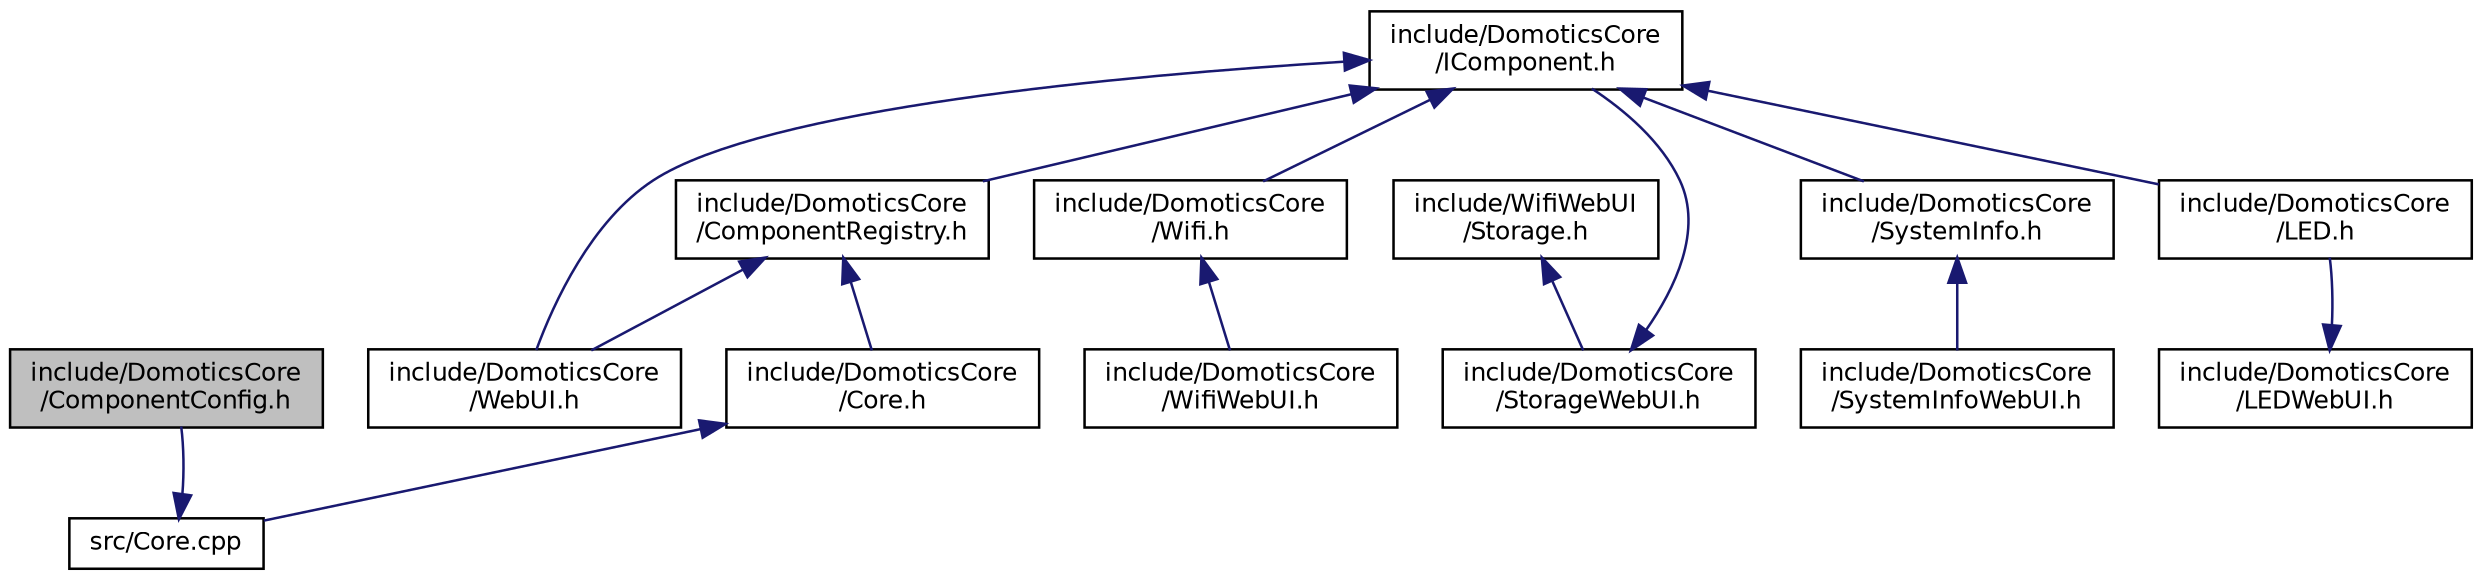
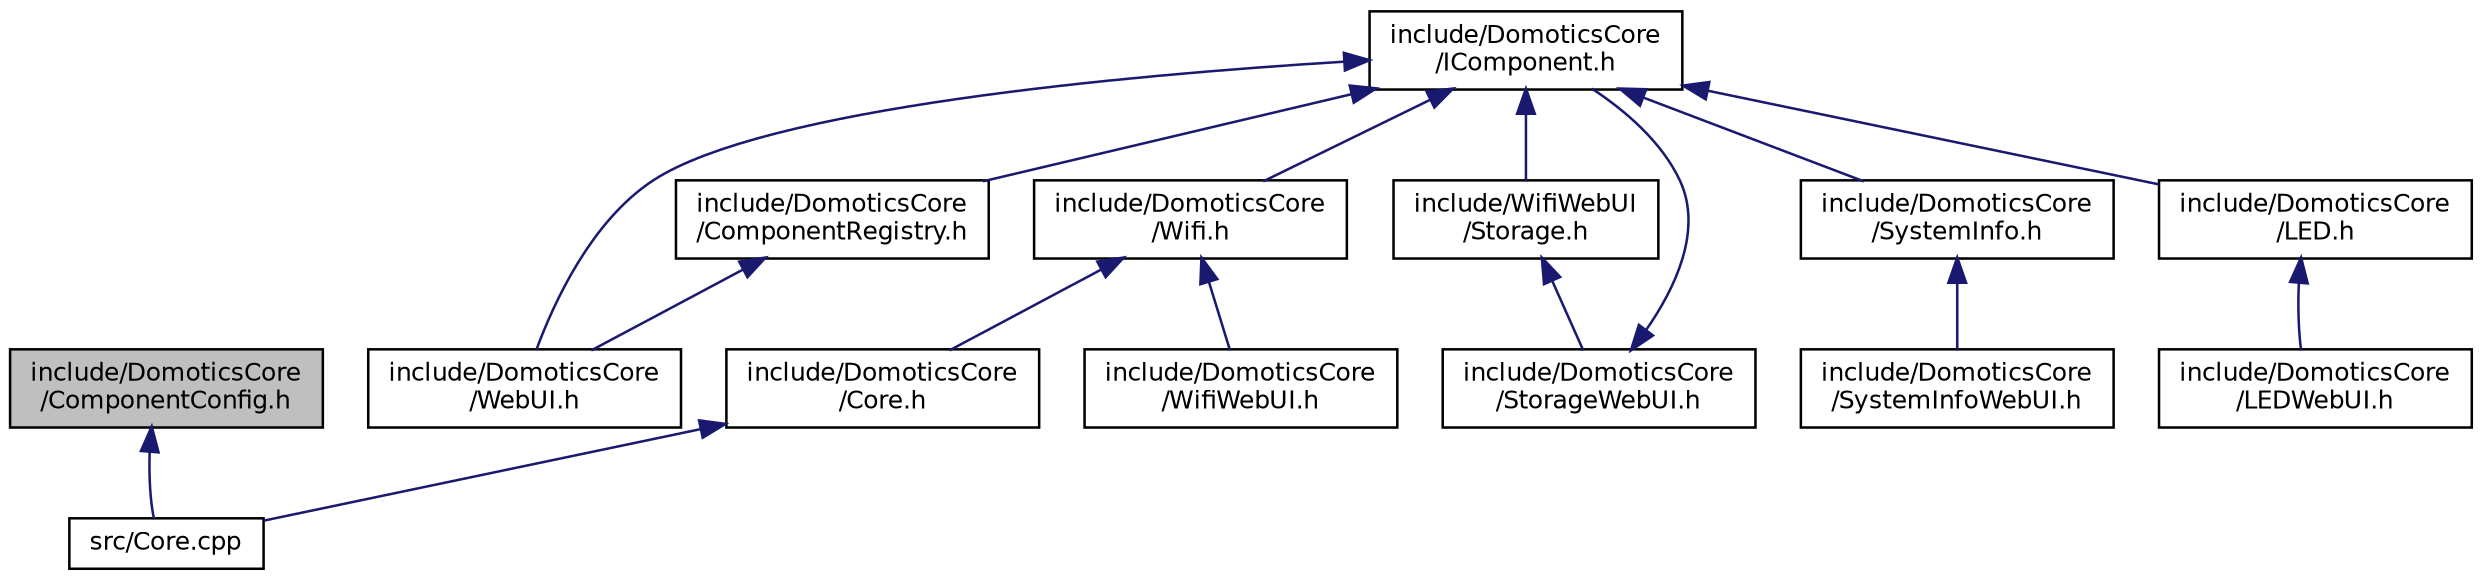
edge "include/WifiWebUI /Storage.h" -> "include/DomoticsCore /IComponent.h": added
edge "include/DomoticsCore /LED.h" -> "include/DomoticsCore /LEDWebUI.h": reversed
edge "include/DomoticsCore /Core.h" -> "include/DomoticsCore /ComponentRegistry.h": now "include/DomoticsCore /Core.h" -> "include/DomoticsCore /Wifi.h"
edge "include/DomoticsCore /ComponentConfig.h" -> "src/Core.cpp": reversed
